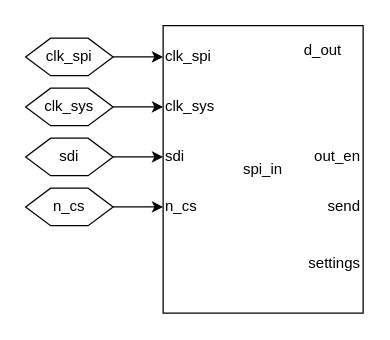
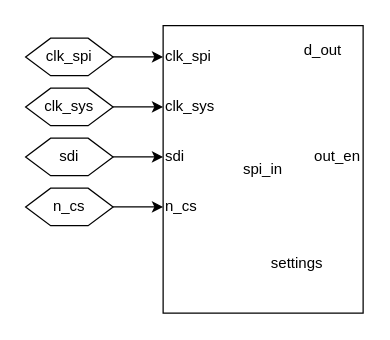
node "send": removed
node "settings": moved (338, 263) -> (301, 263)
